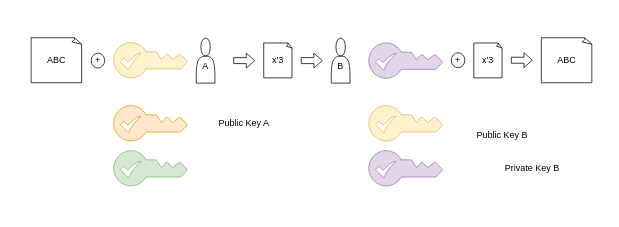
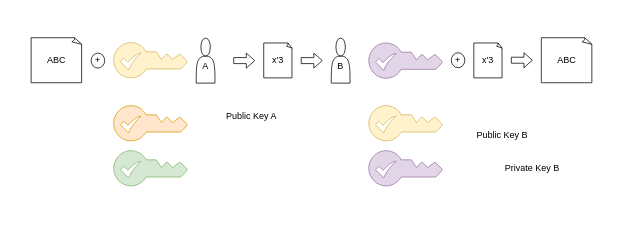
node "Public Key A": moved (244, 123) -> (252, 116)
